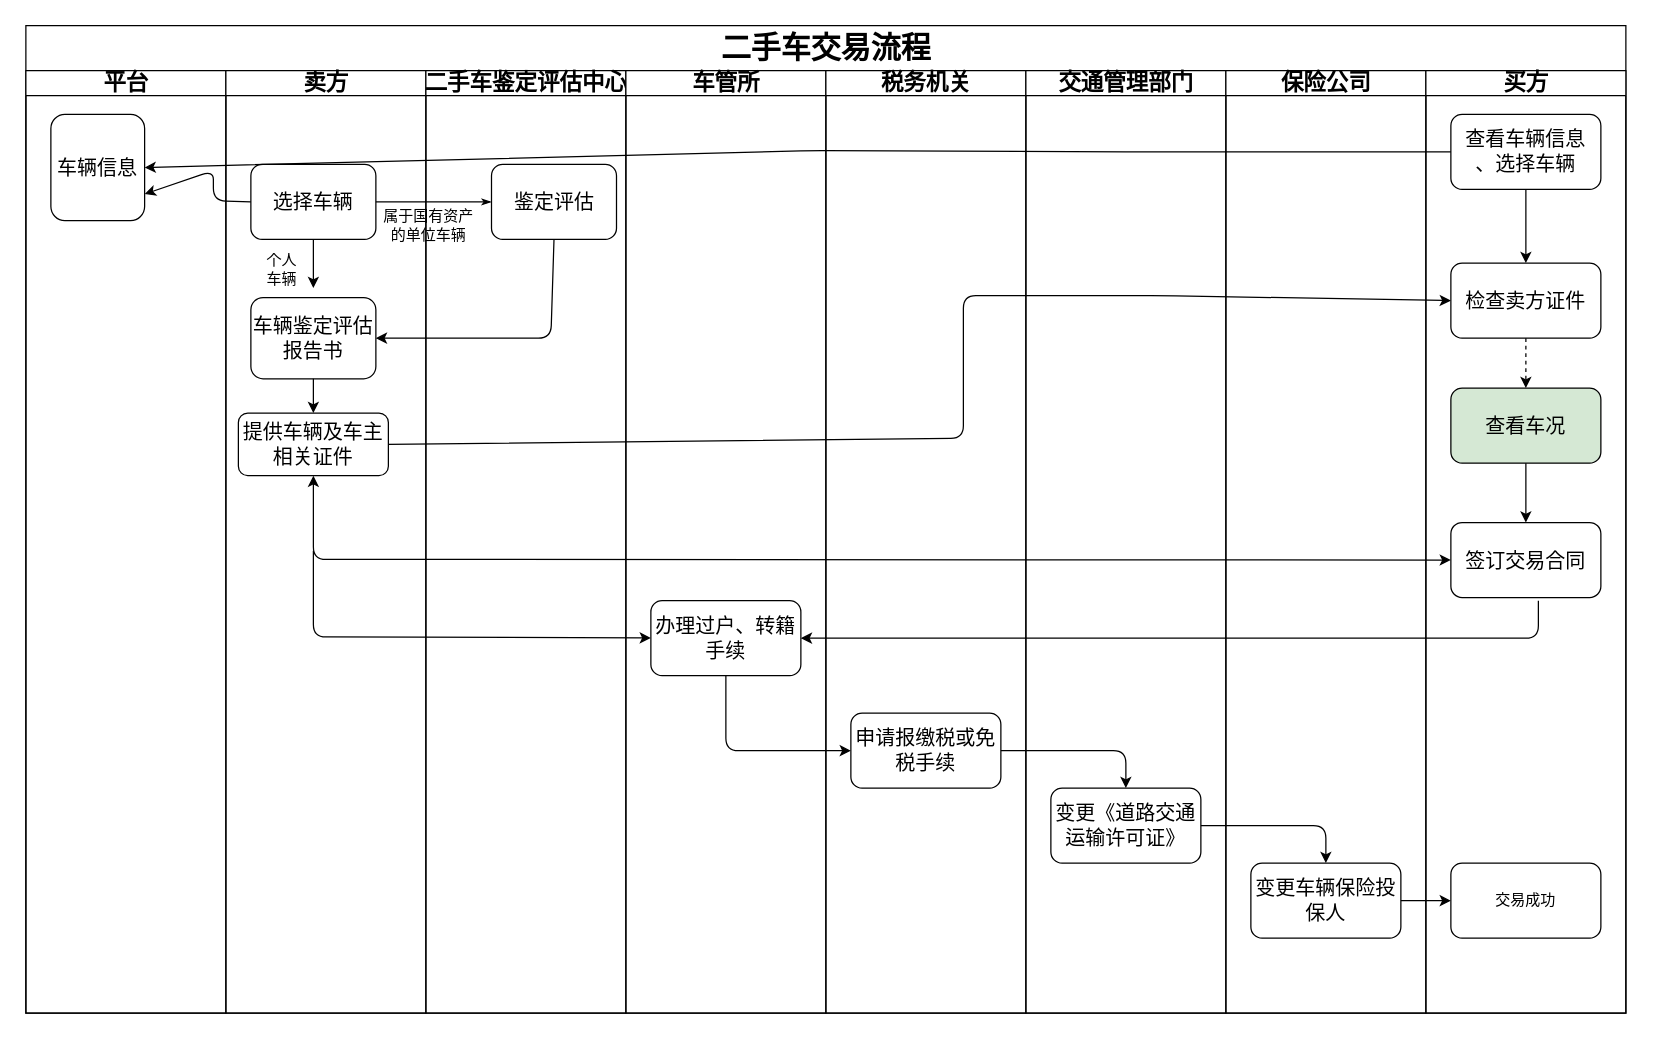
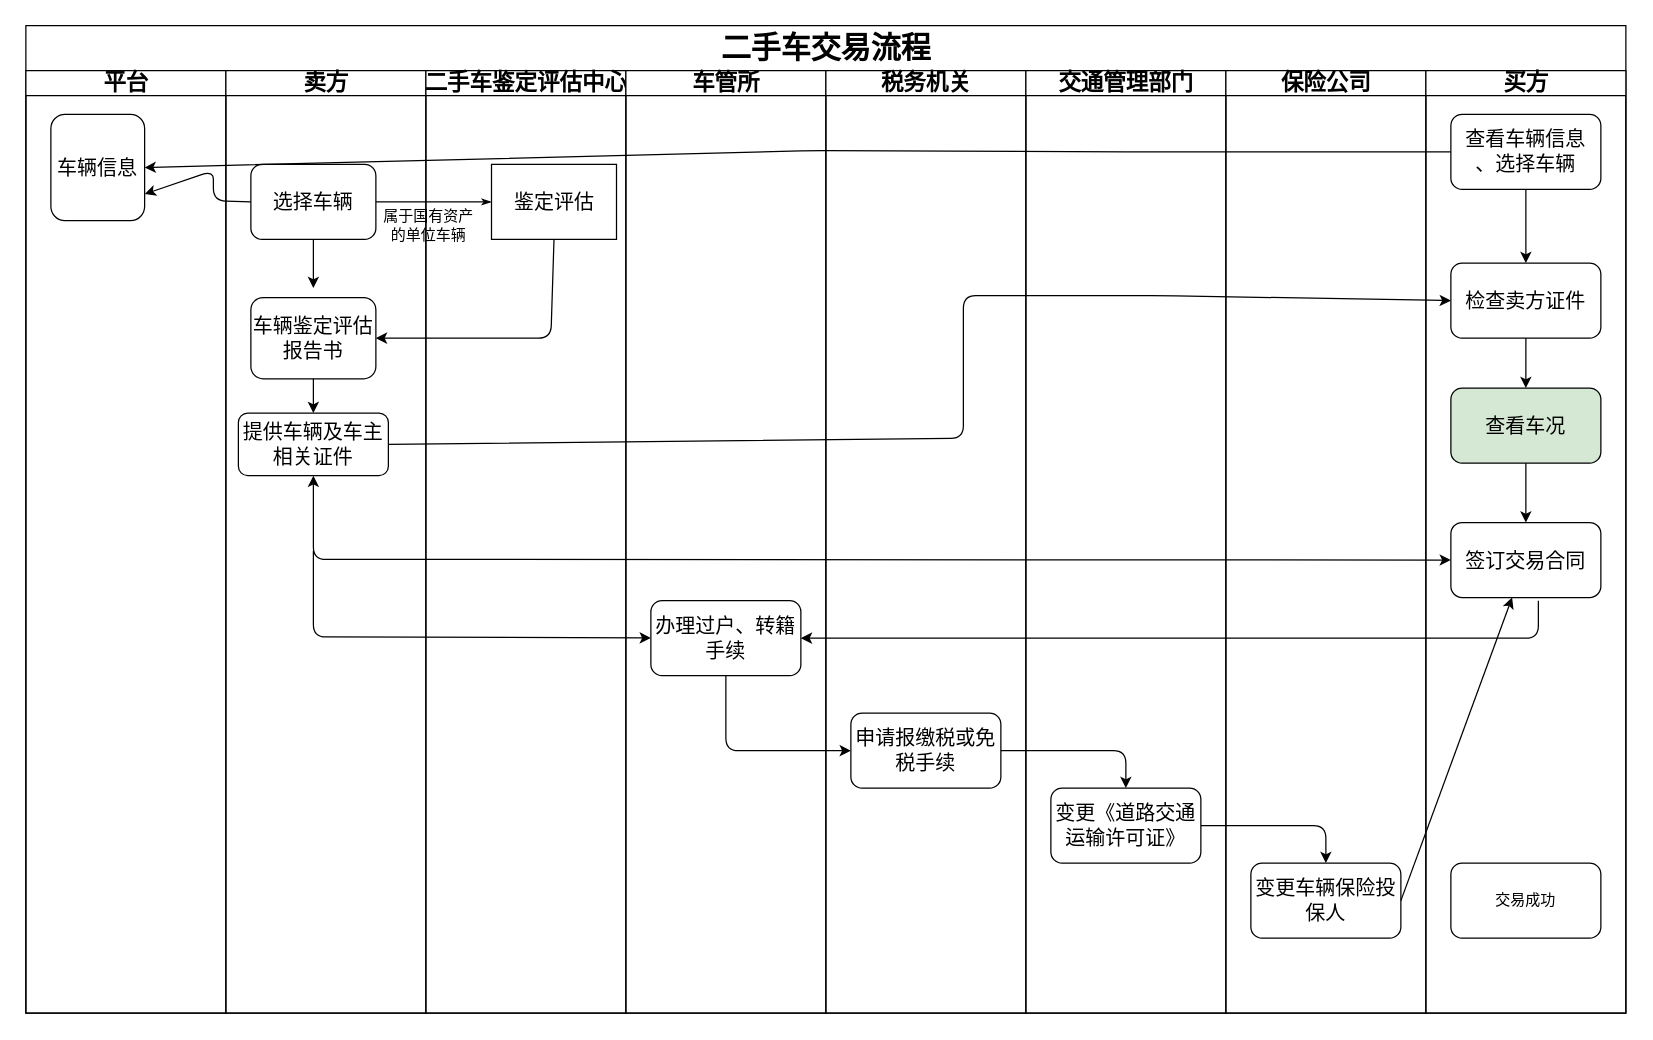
node "鉴定评估": shape rounded rectangle -> rectangle
node "个人车辆": removed
edge "检查卖方证件" -> "查看车况": style dashed -> solid
edge "变更车辆保险投保人" -> "交易成功": now "变更车辆保险投保人" -> "签订交易合同"
